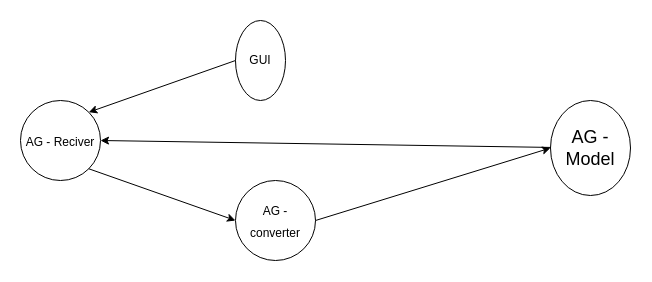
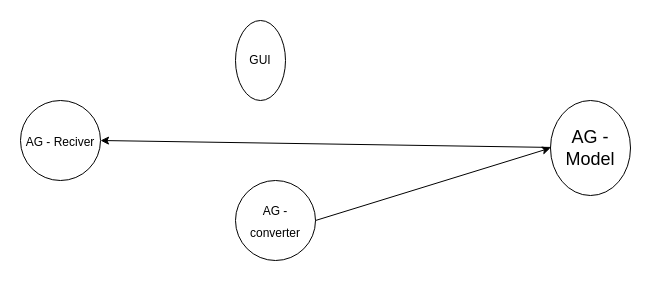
edge "GUI" -> "AG - Reciver": removed
edge "AG - Reciver" -> "AG - converter": removed
